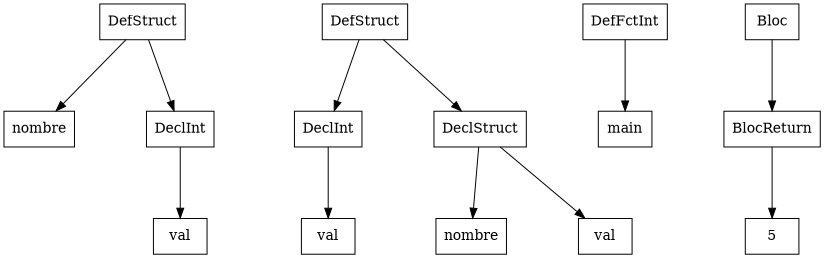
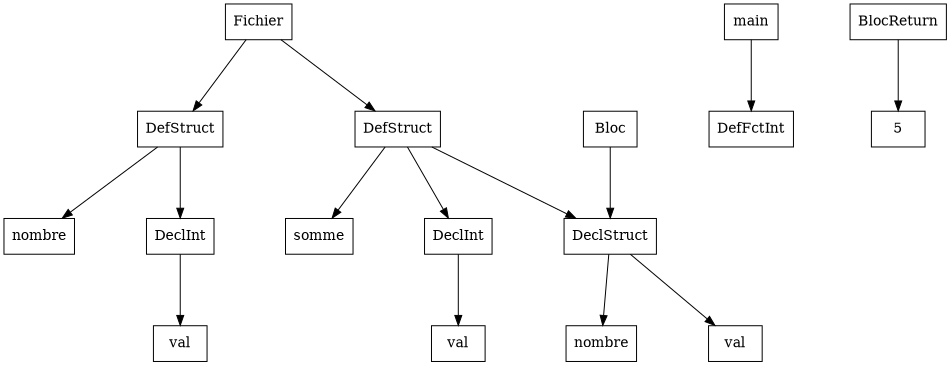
node "Fichier": added
edge "DefFctInt" -> "main": reversed
edge "Bloc" -> "BlocReturn": now "Bloc" -> "DeclStruct"
node "somme": added
